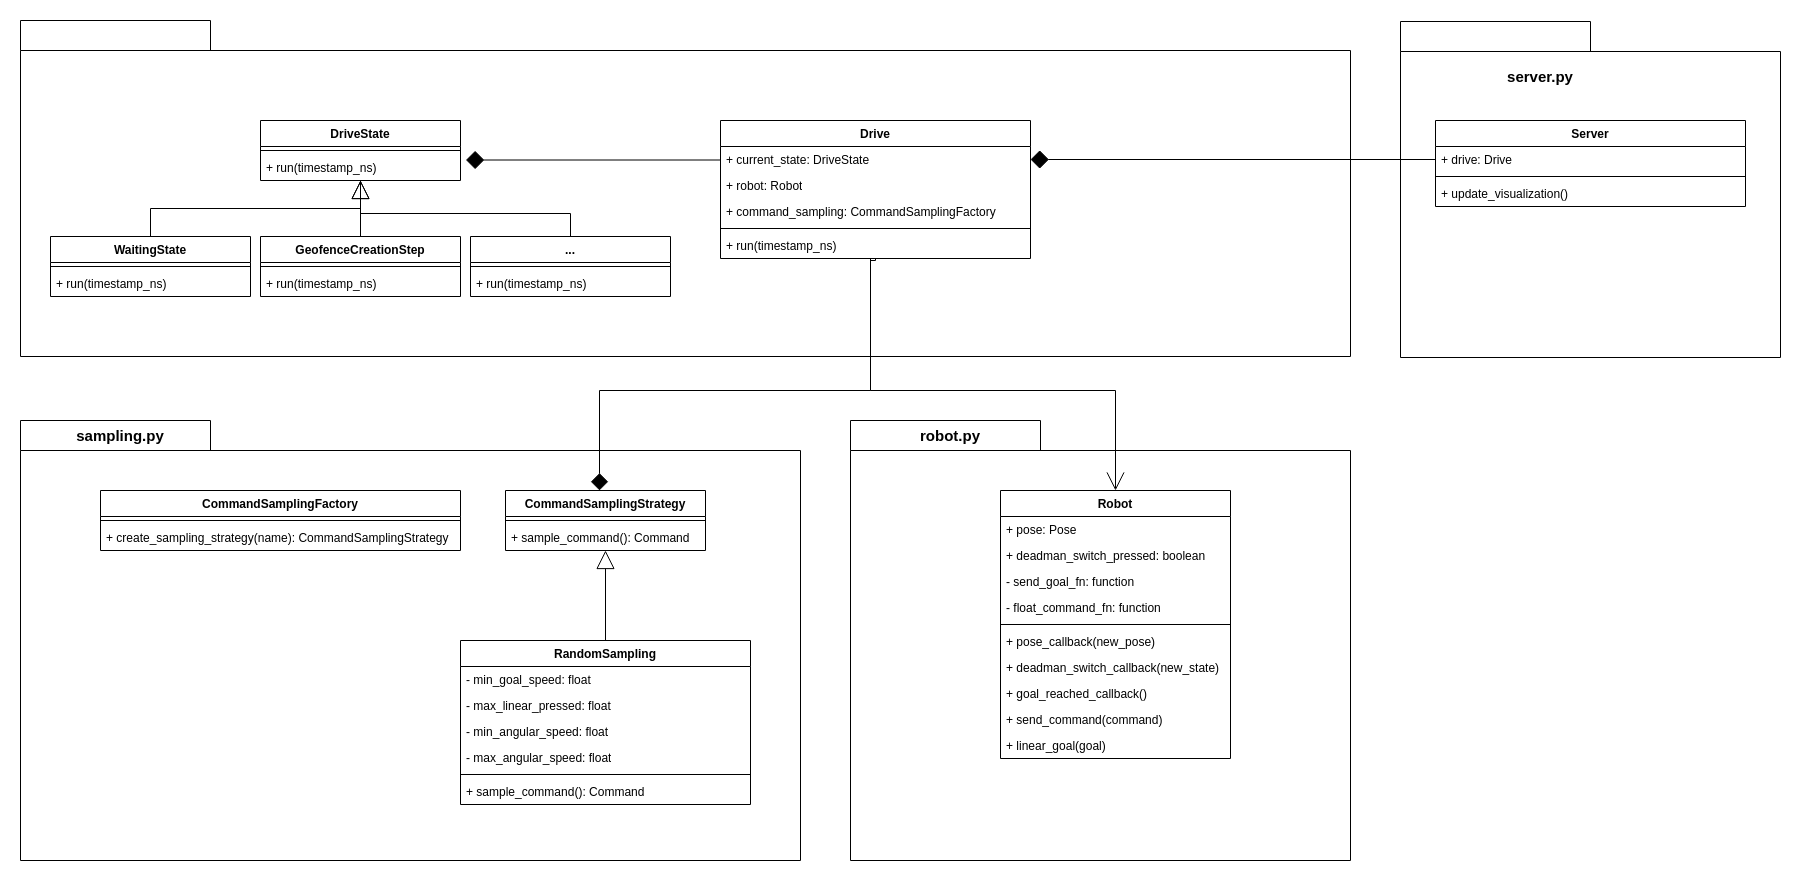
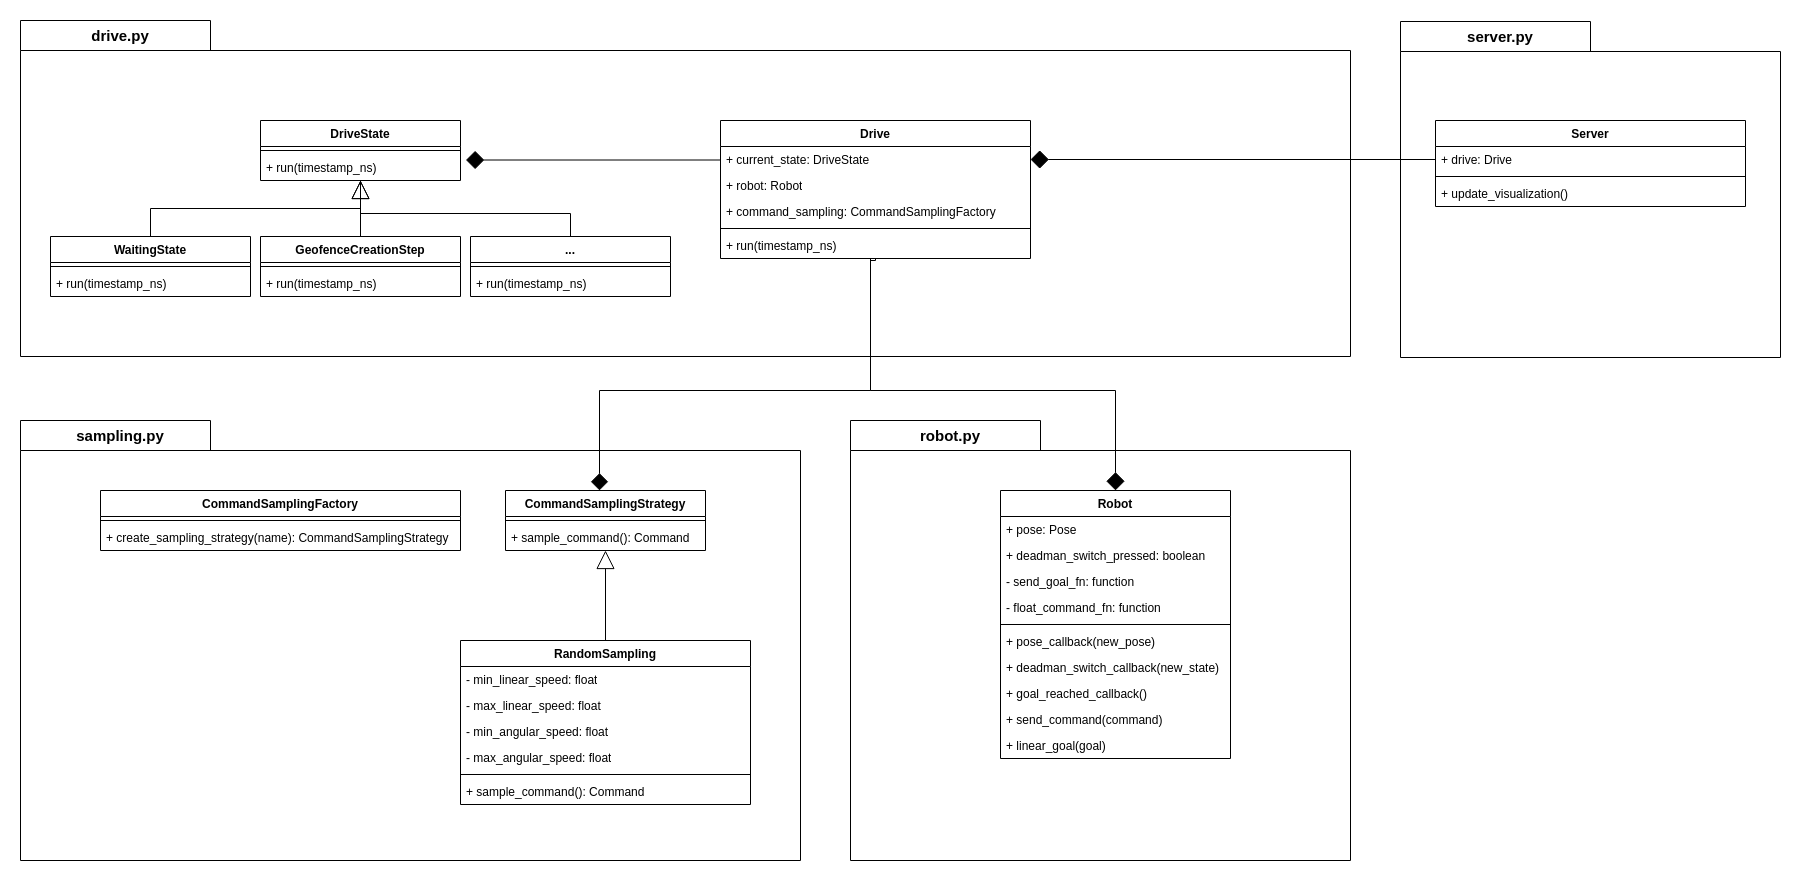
node "drive.py": added
node "server.py": moved (1541, 77) -> (1501, 37)
edge "Drive" -> "Robot": arrowhead open -> diamond
node "- min_goal_speed: float": label "- min_goal_speed: float" -> "- min_linear_speed: float"
node "- max_linear_pressed: float": label "- max_linear_pressed: float" -> "- max_linear_speed: float"
